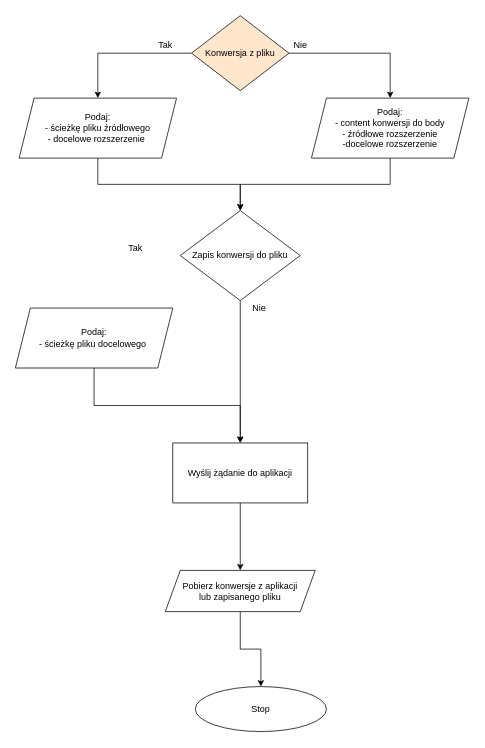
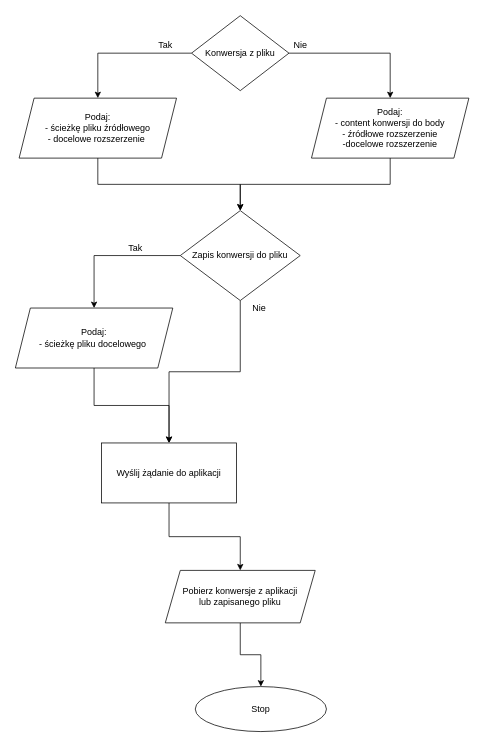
node "Konwersja z pliku": fillcolor #ffe6cc -> #ffffff
edge "Zapis konwersji do pliku" -> "Podaj: - ścieżkę pliku docelowego": added
node "Wyślij żądanie do aplikacji": moved (240, 473) -> (169, 473)
node "Pobierz konwersje z aplikacji lub zapisanego pliku": size 150x41 -> 150x53
